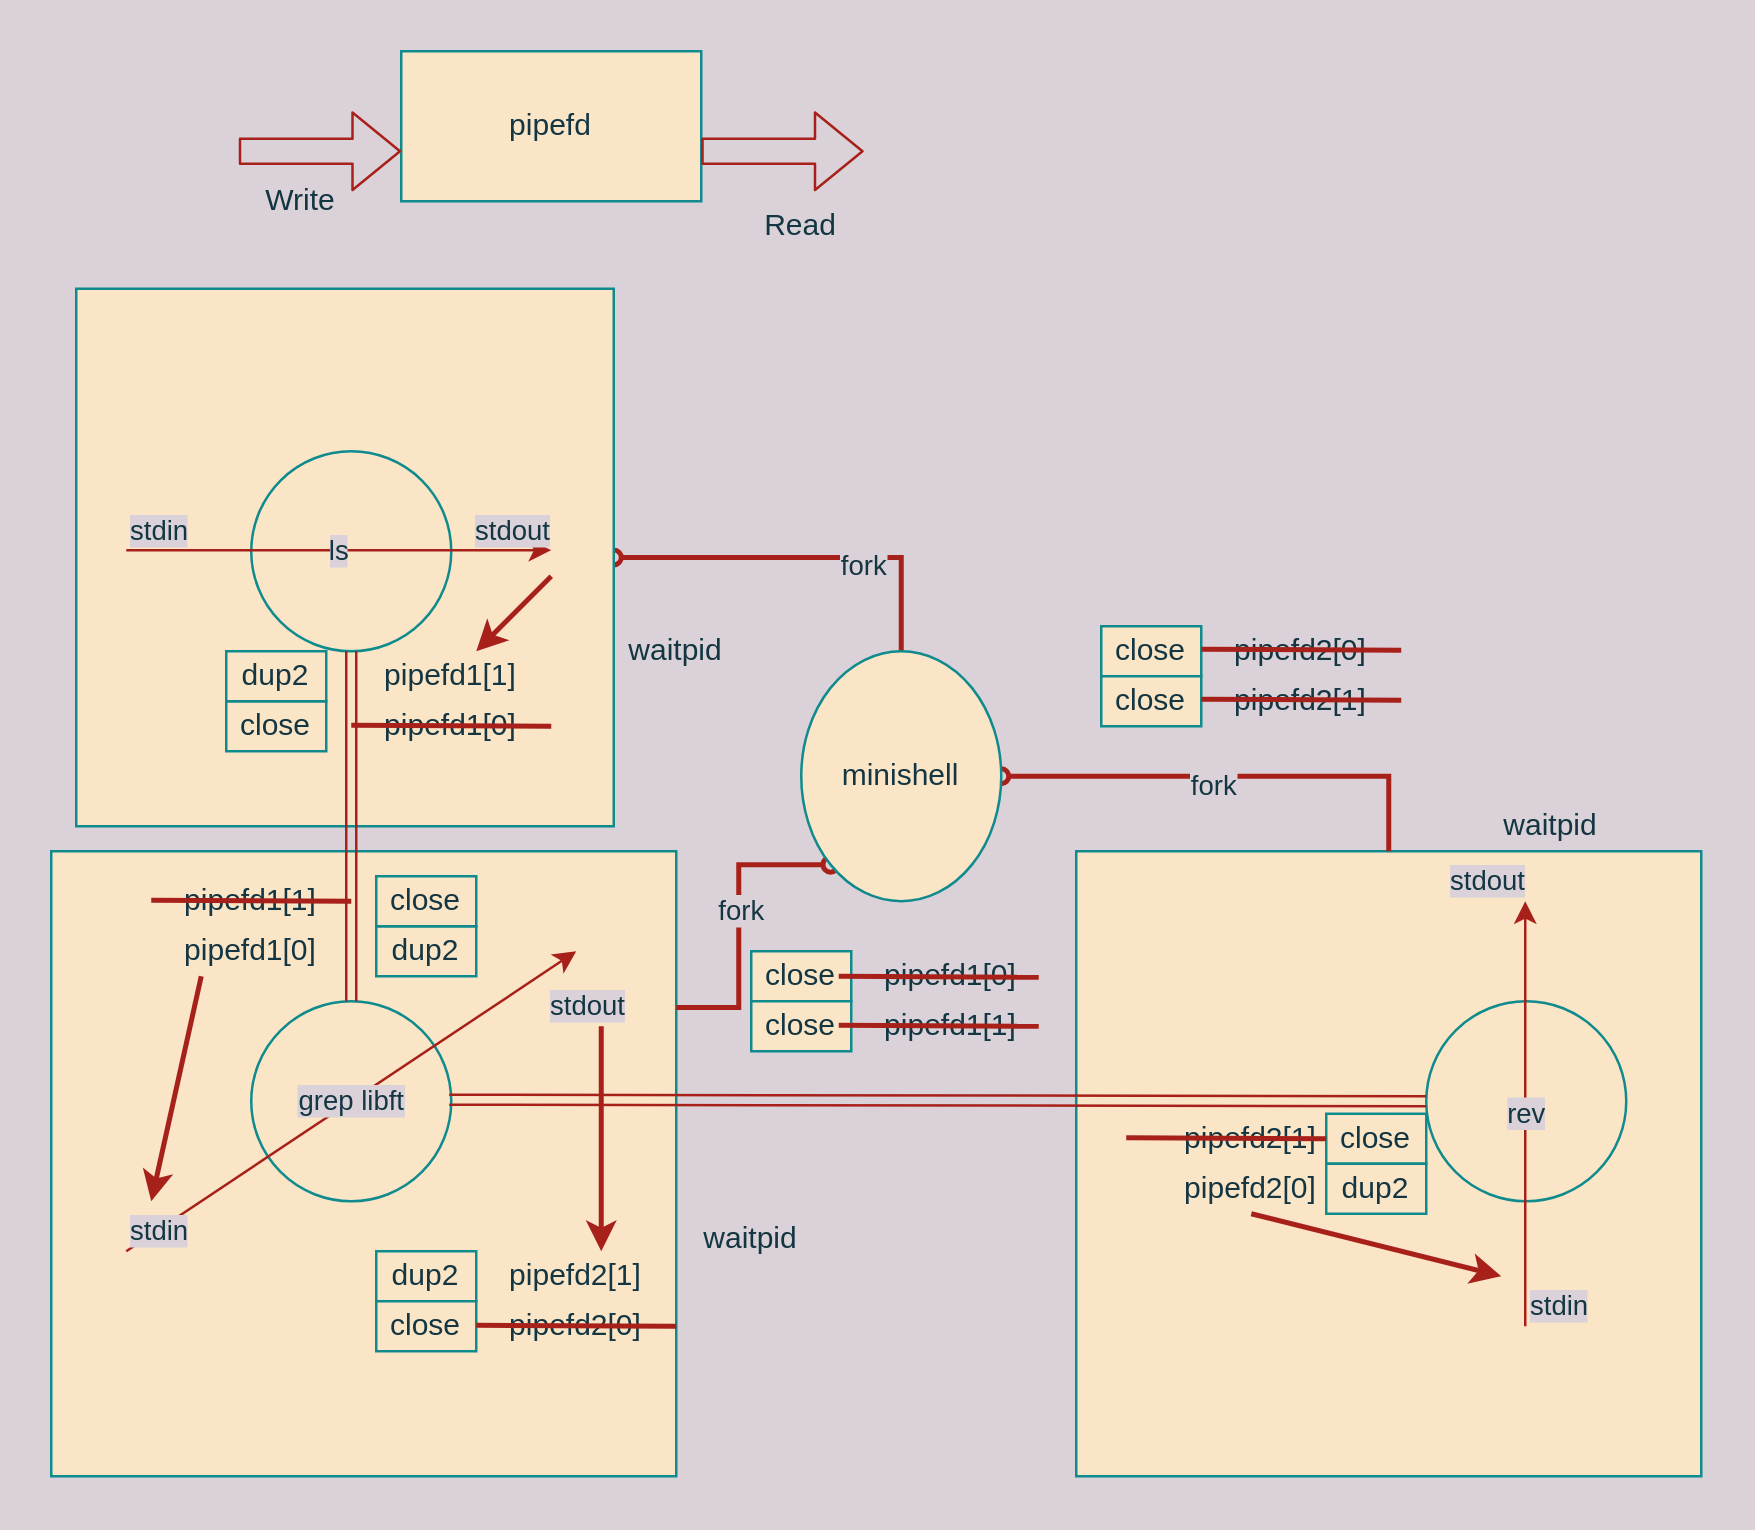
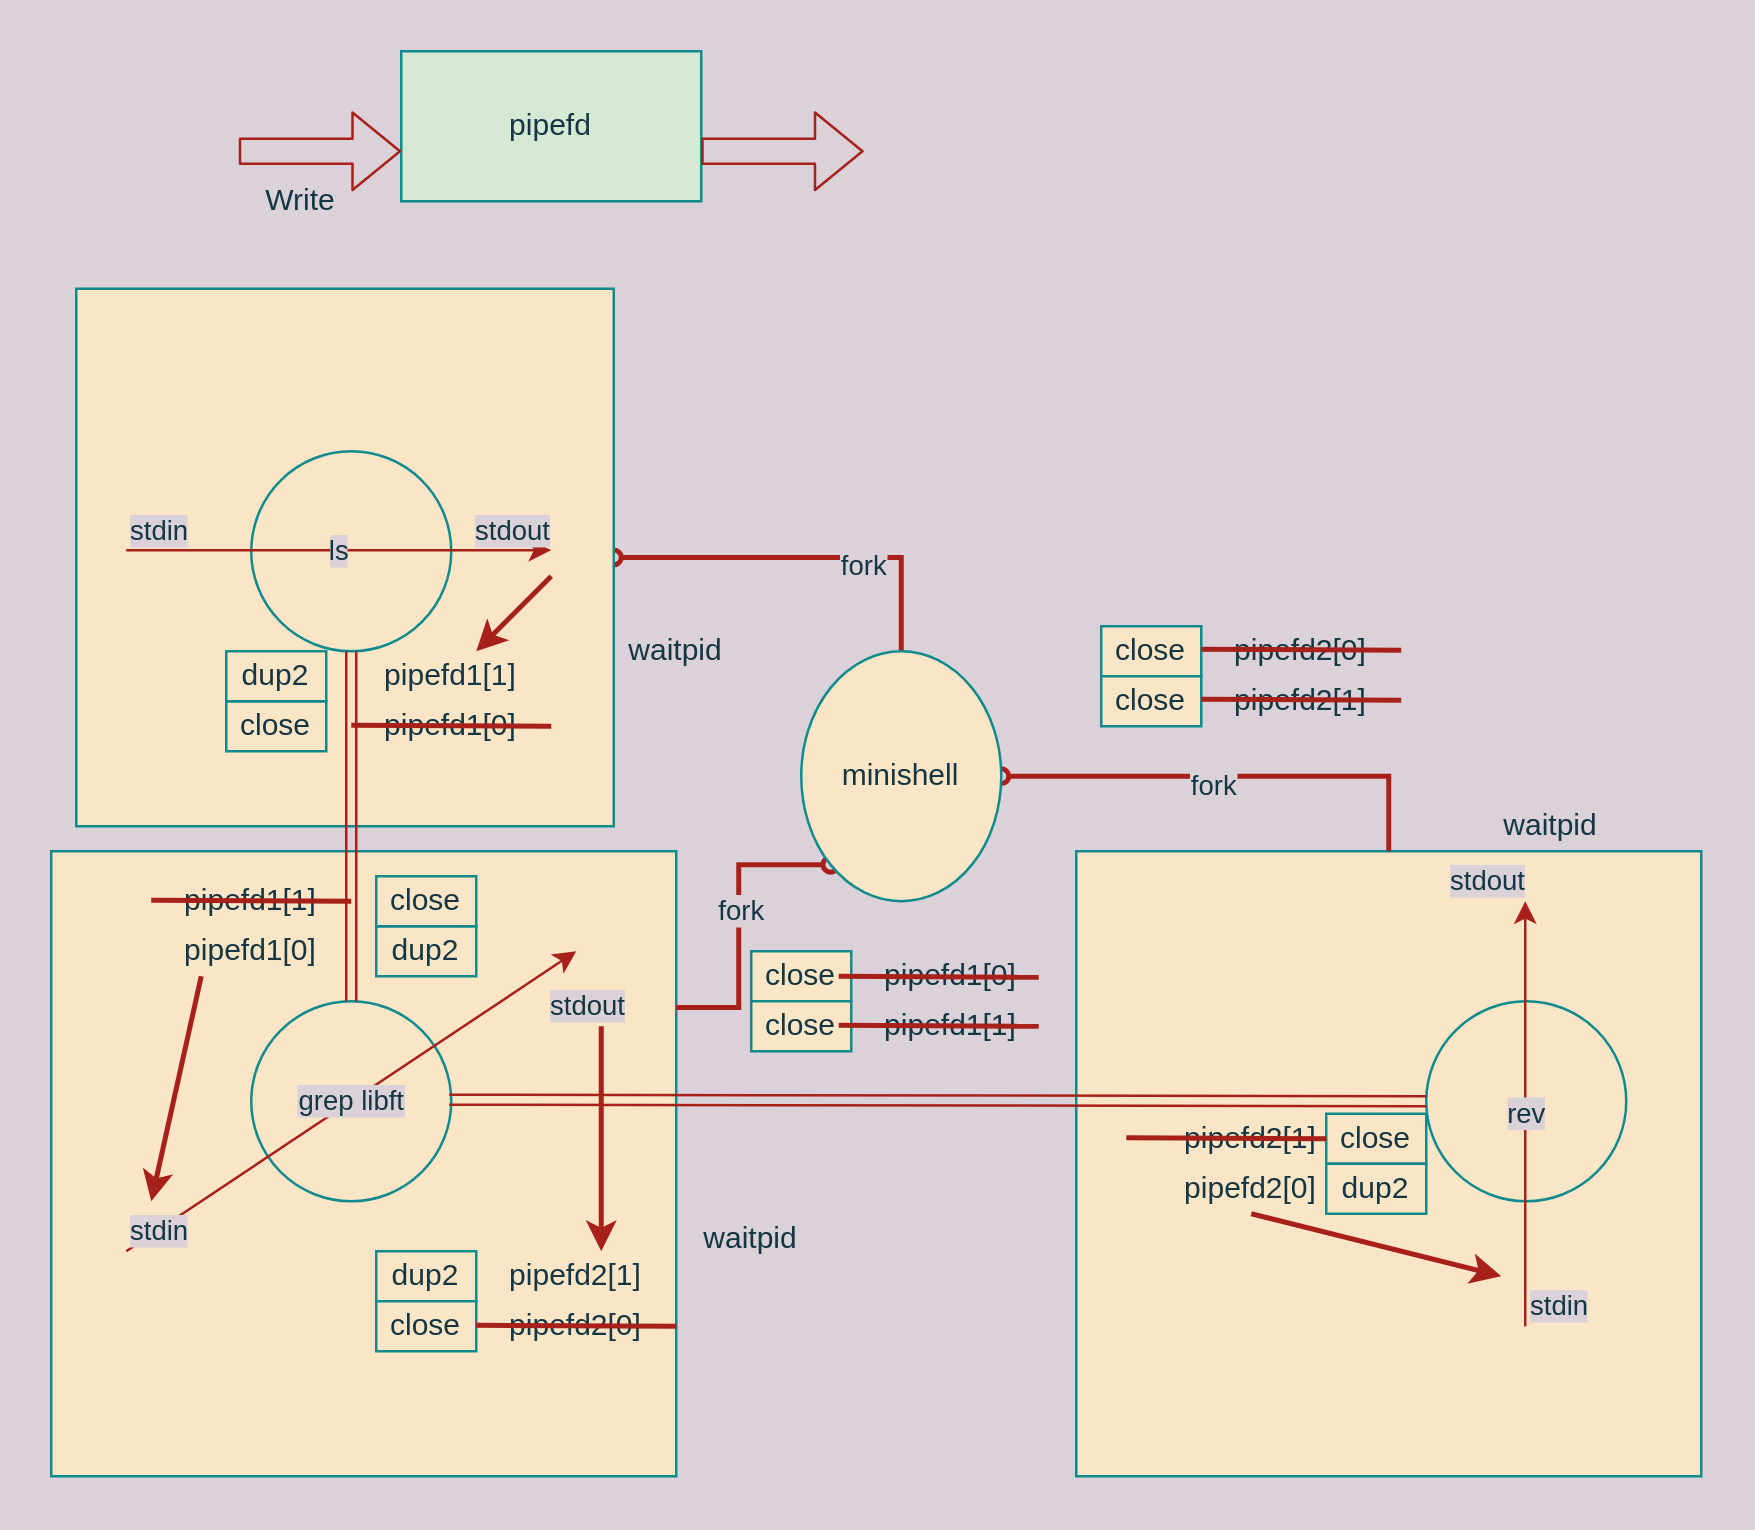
node "pipefd": fillcolor #fae5c7 -> #d5e8d4
node "Read": removed
